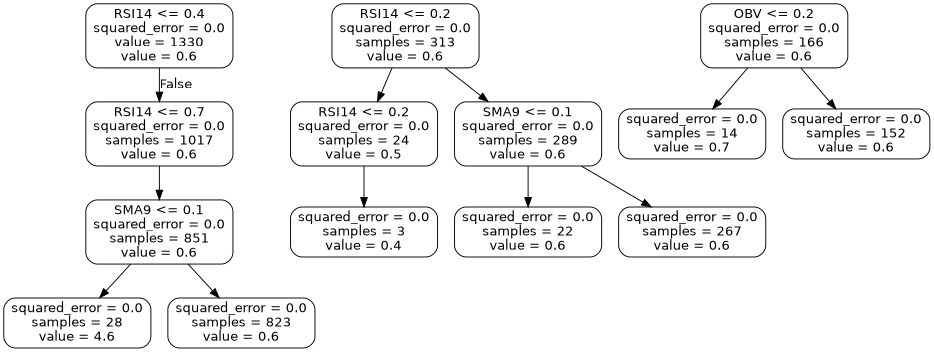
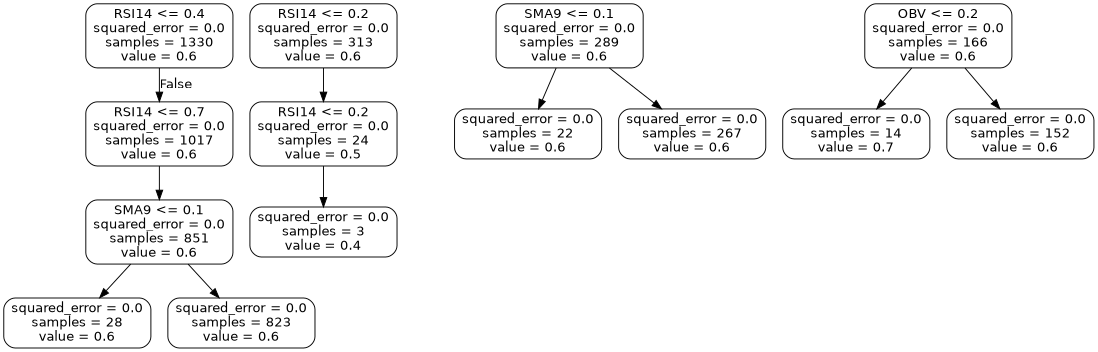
node "RSI14 <= 0.4 squared_error = 0.0 value = 1330 value = 0.6": label "RSI14 <= 0.4 squared_error = 0.0 value = 1330 value = 0.6" -> "RSI14 <= 0.4 squared_error = 0.0 samples = 1330 value = 0.6"
edge "RSI14 <= 0.2 squared_error = 0.0 samples = 313 value = 0.6" -> "SMA9 <= 0.1 squared_error = 0.0 samples = 289 value = 0.6": removed
node "squared_error = 0.0 samples = 28 value = 4.6": label "squared_error = 0.0 samples = 28 value = 4.6" -> "squared_error = 0.0 samples = 28 value = 0.6"
